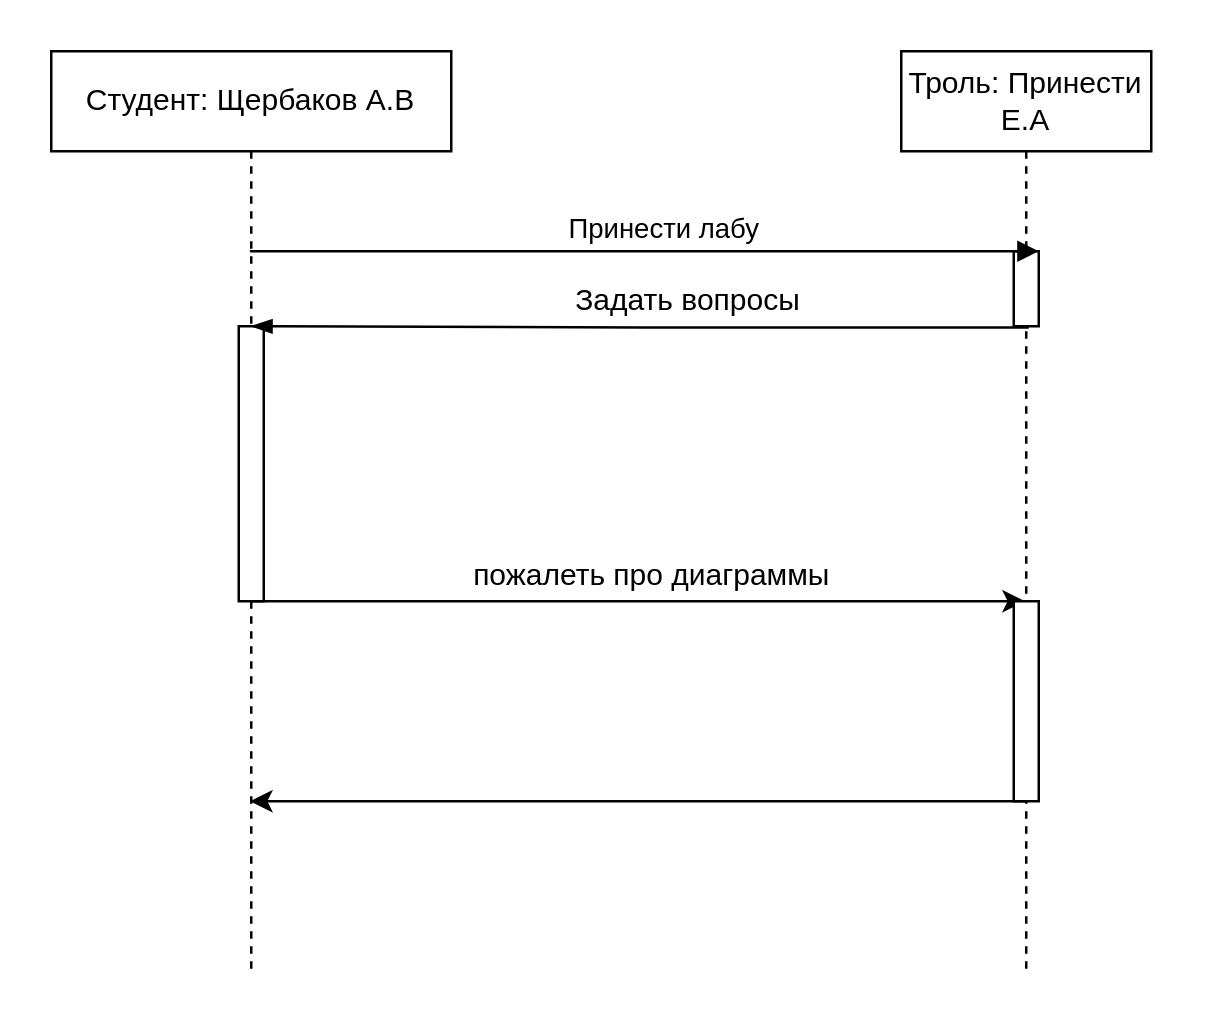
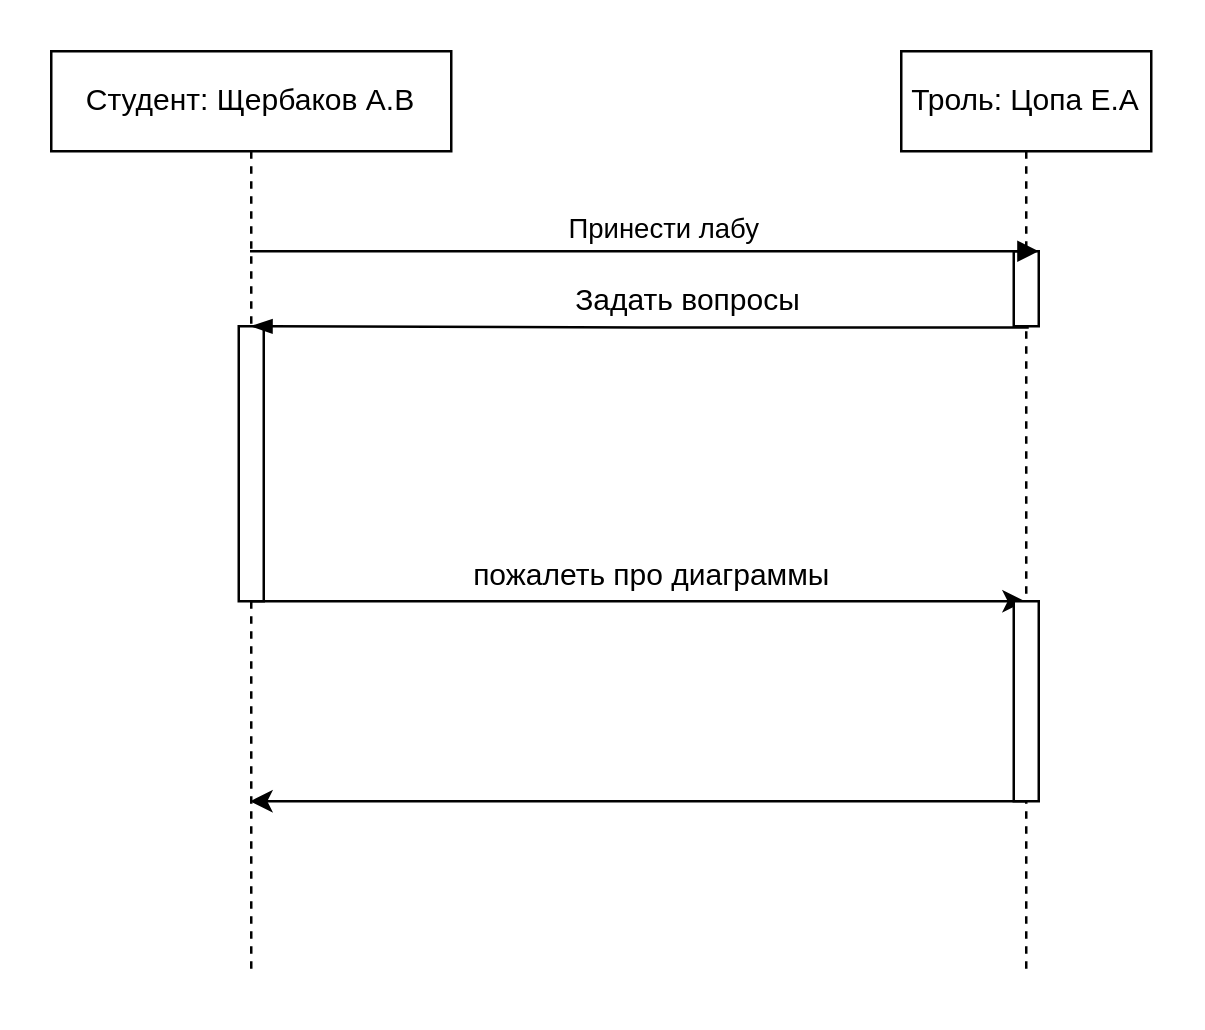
node "Троль: Принести Е.А": label "Троль: Принести Е.А" -> "Троль: Цопа Е.А"
